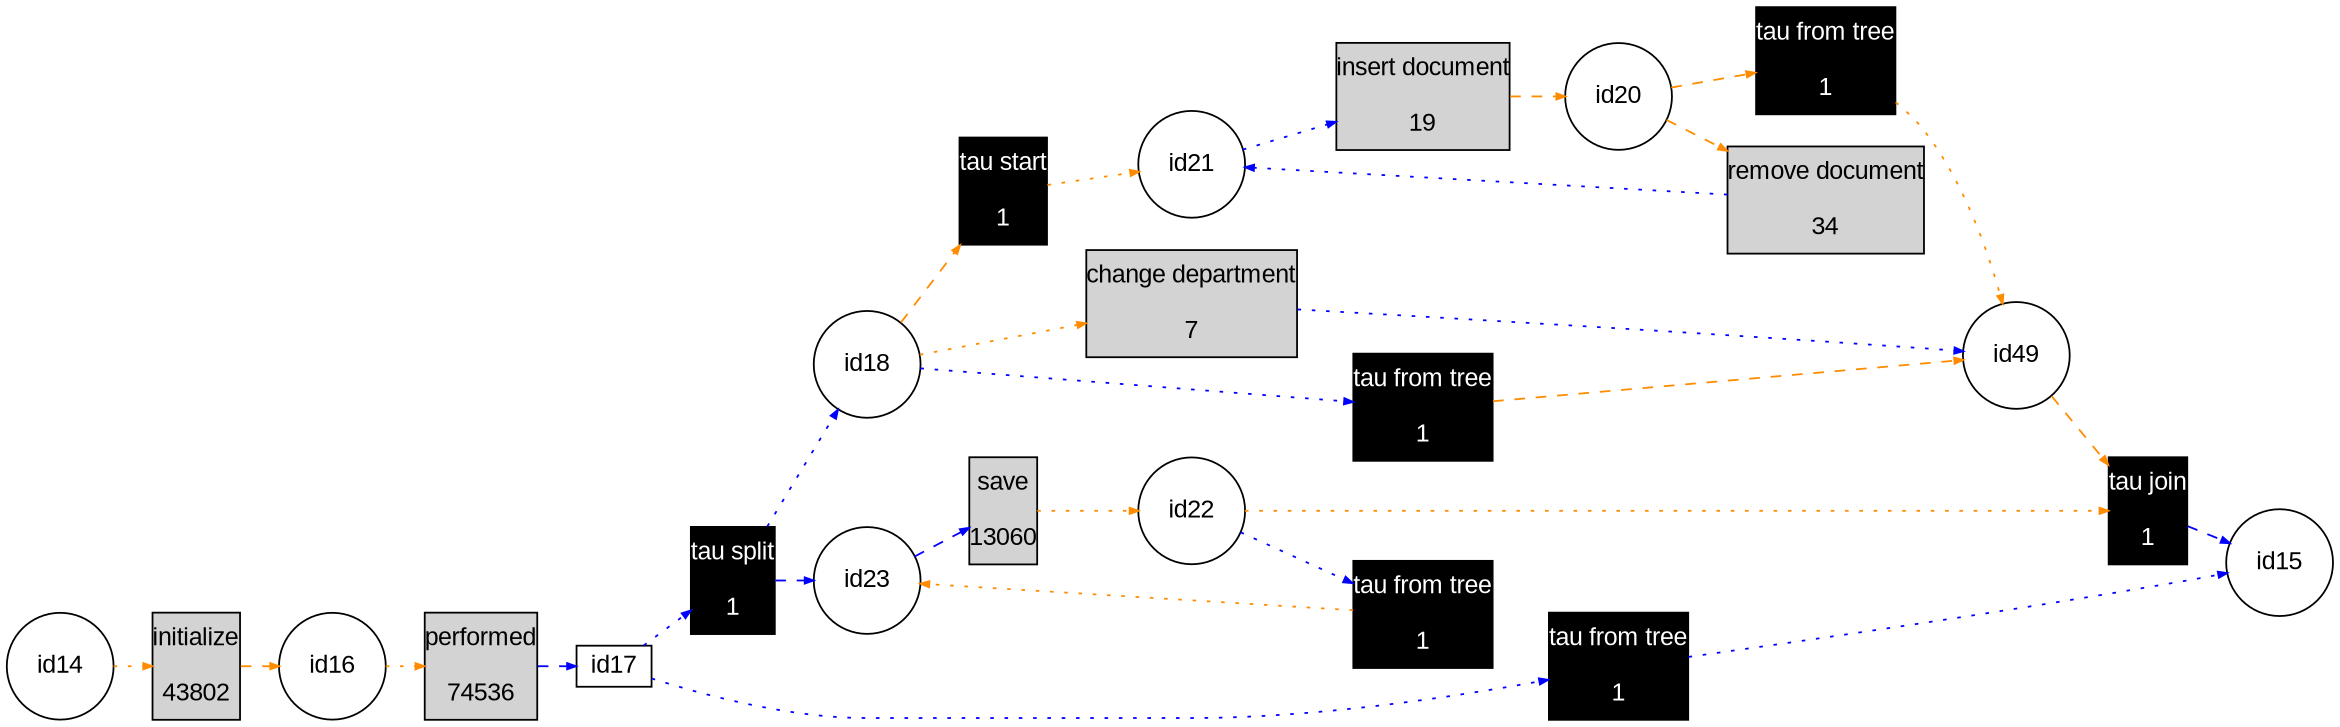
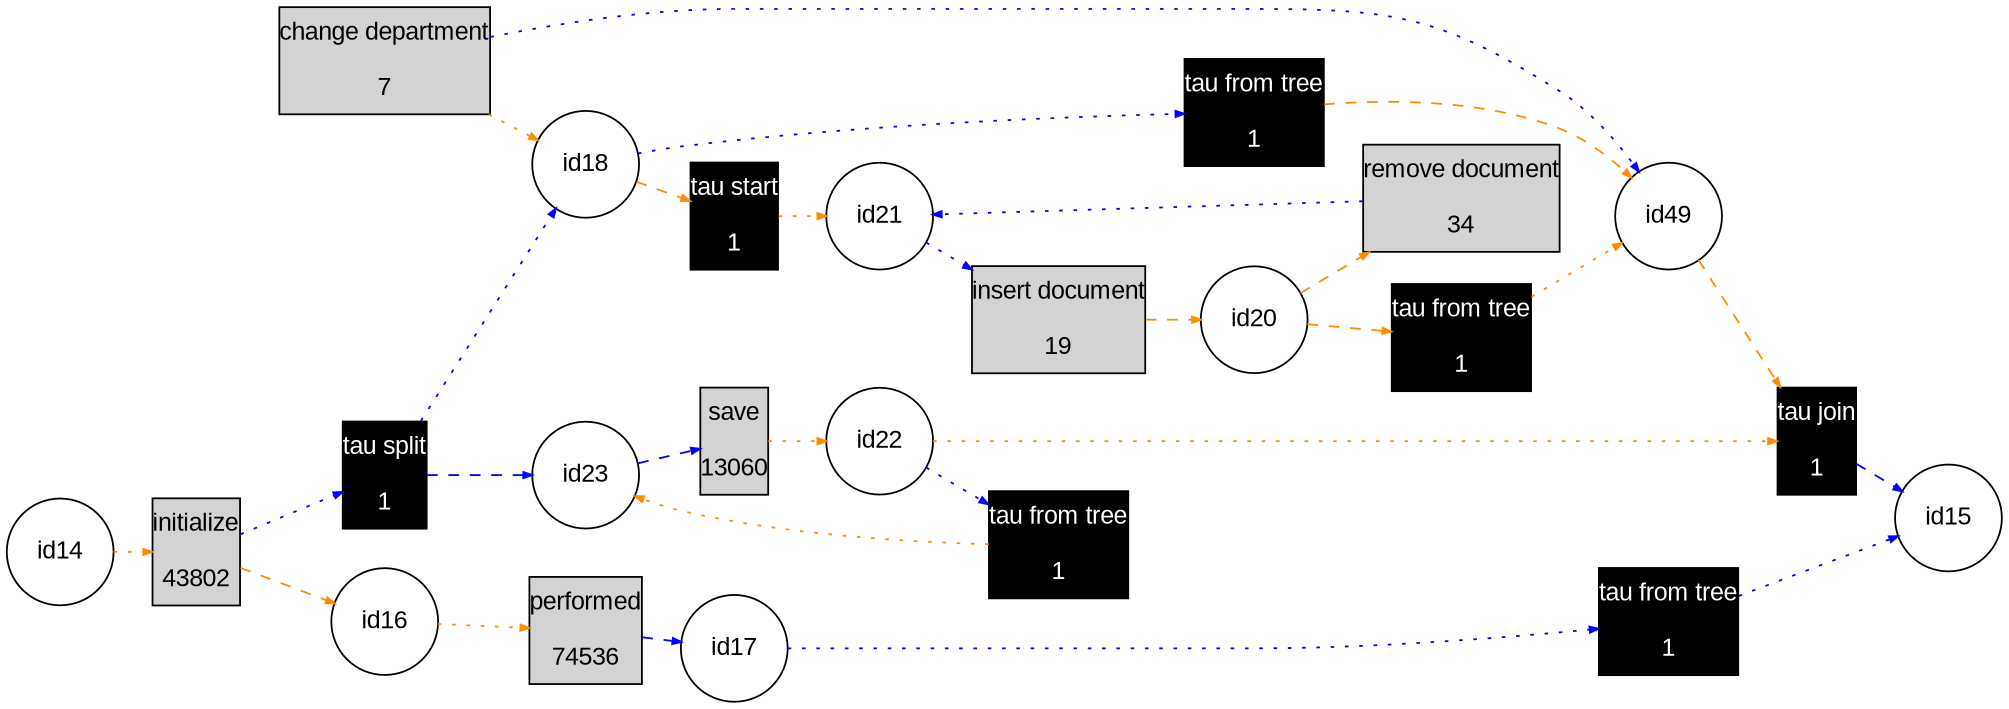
edge "id18" -> "change department 7": reversed
edge "id17" -> "tau split 1": now "initialize 43802" -> "tau split 1"
node "id17": shape box -> circle
